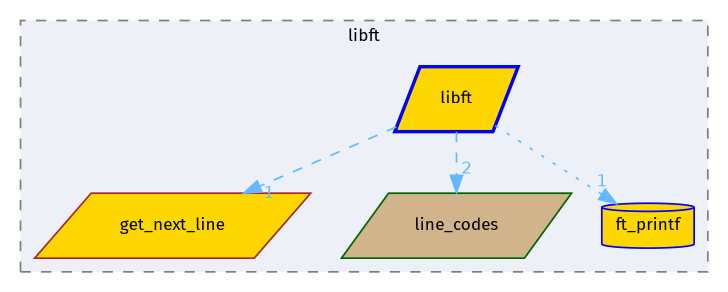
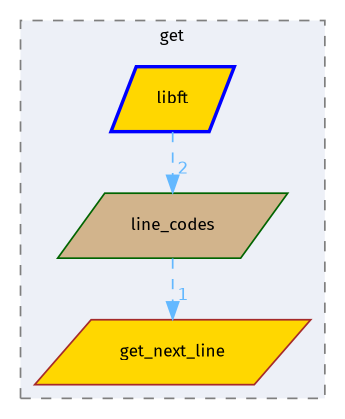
cluster "libft": label "libft" -> "get"
edge "libft" -> "get_next_line": now "line_codes" -> "get_next_line"
node "ft_printf": removed
